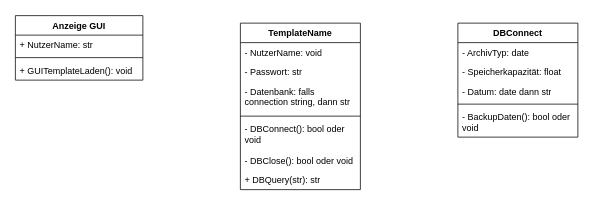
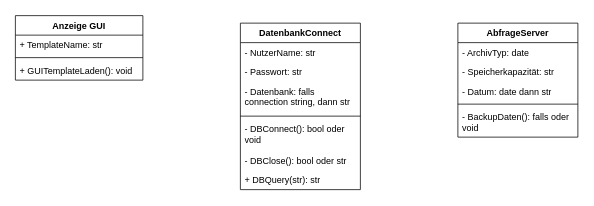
node "TemplateName": label "TemplateName" -> "DatenbankConnect"
node "DBConnect": label "DBConnect" -> "AbfrageServer"
node "+ NutzerName: str": label "+ NutzerName: str" -> "+ TemplateName: str"
node "- NutzerName: void": label "- NutzerName: void" -> "- NutzerName: str"
node "- Speicherkapazität: float": label "- Speicherkapazität: float" -> "- Speicherkapazität: str"
node "- BackupDaten(): bool oder void": label "- BackupDaten(): bool oder void" -> "- BackupDaten(): falls oder void"
node "- DBClose(): bool oder void": label "- DBClose(): bool oder void" -> "- DBClose(): bool oder str"
